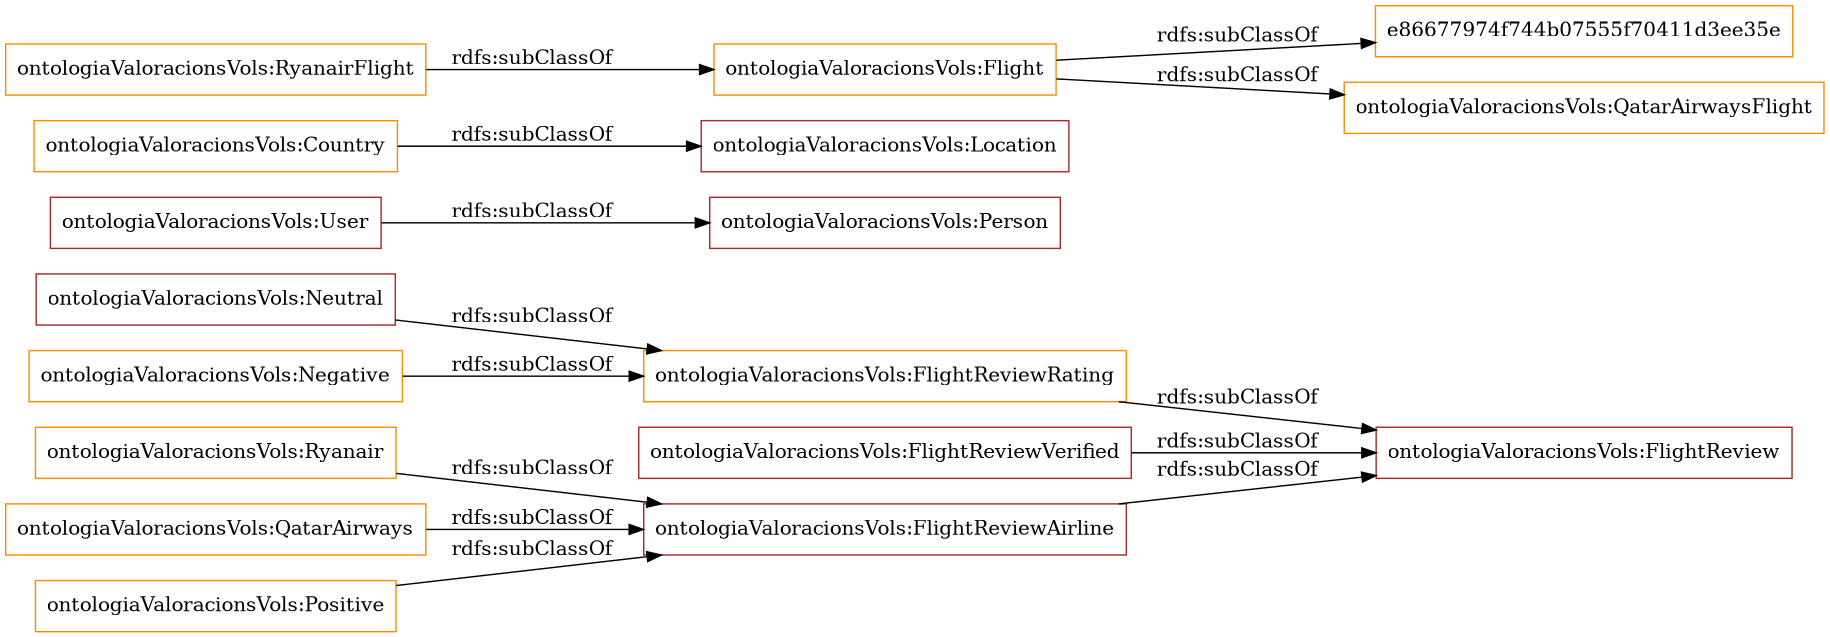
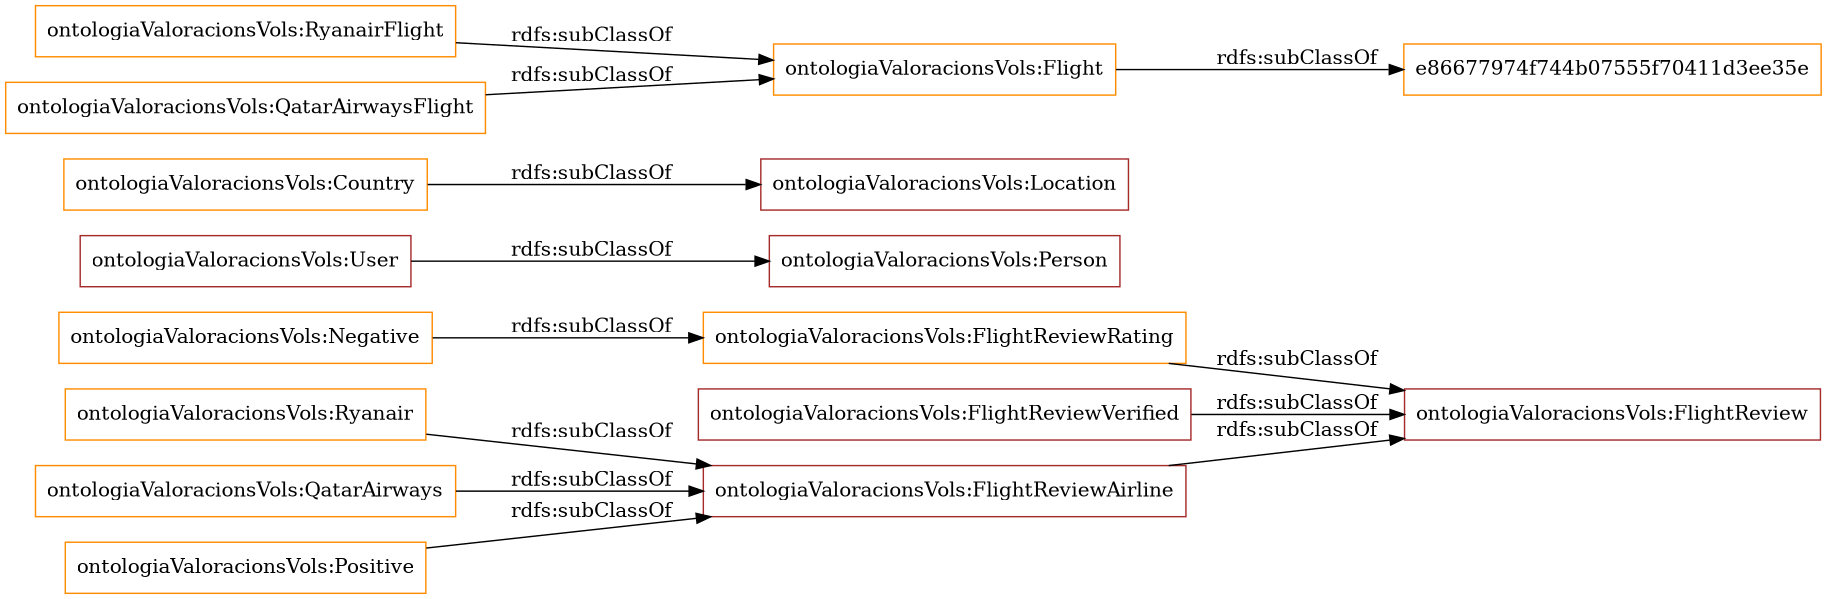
edge "ontologiaValoracionsVols:Flight" -> "ontologiaValoracionsVols:QatarAirwaysFlight": reversed
node "ontologiaValoracionsVols:Neutral": removed
